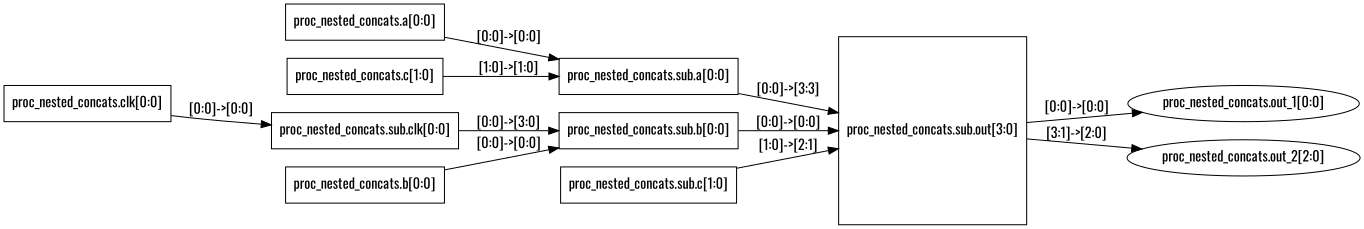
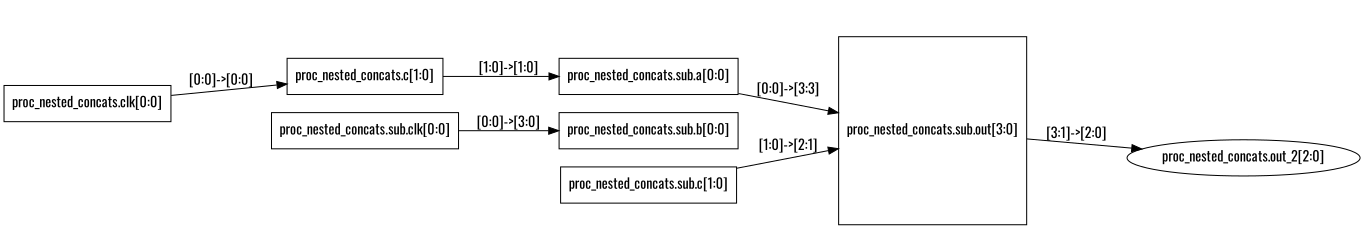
node "proc_nested_concats.a[0:0]": removed
node "proc_nested_concats.out_1[0:0]": removed
edge "proc_nested_concats.clk[0:0]" -> "proc_nested_concats.sub.clk[0:0]": now "proc_nested_concats.clk[0:0]" -> "proc_nested_concats.c[1:0]"
edge "proc_nested_concats.sub.b[0:0]" -> "proc_nested_concats.sub.out[3:0]": removed, label "[0:0]->[0:0]"
node "proc_nested_concats.b[0:0]": removed
